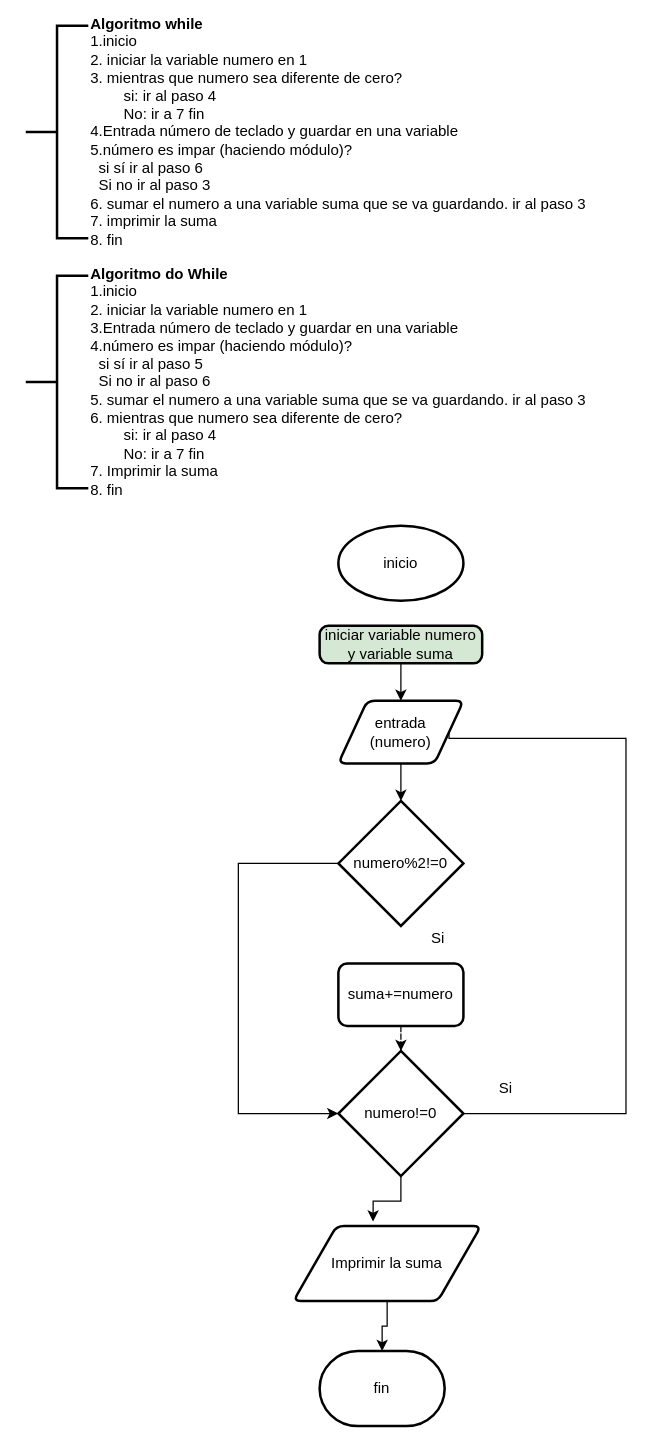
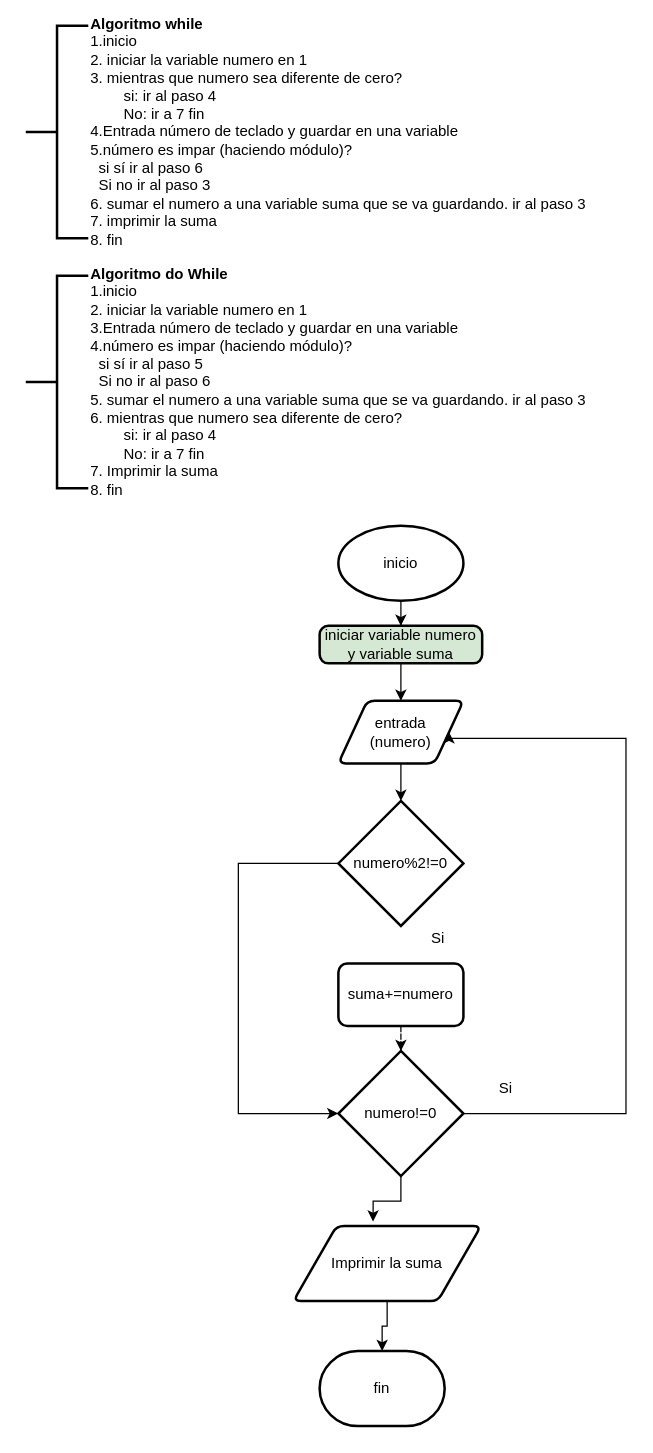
edge "inicio" -> "iniciar variable numero y variable suma": added
edge "entrada (numero)" -- "numero!=0": arrowhead none -> classic
